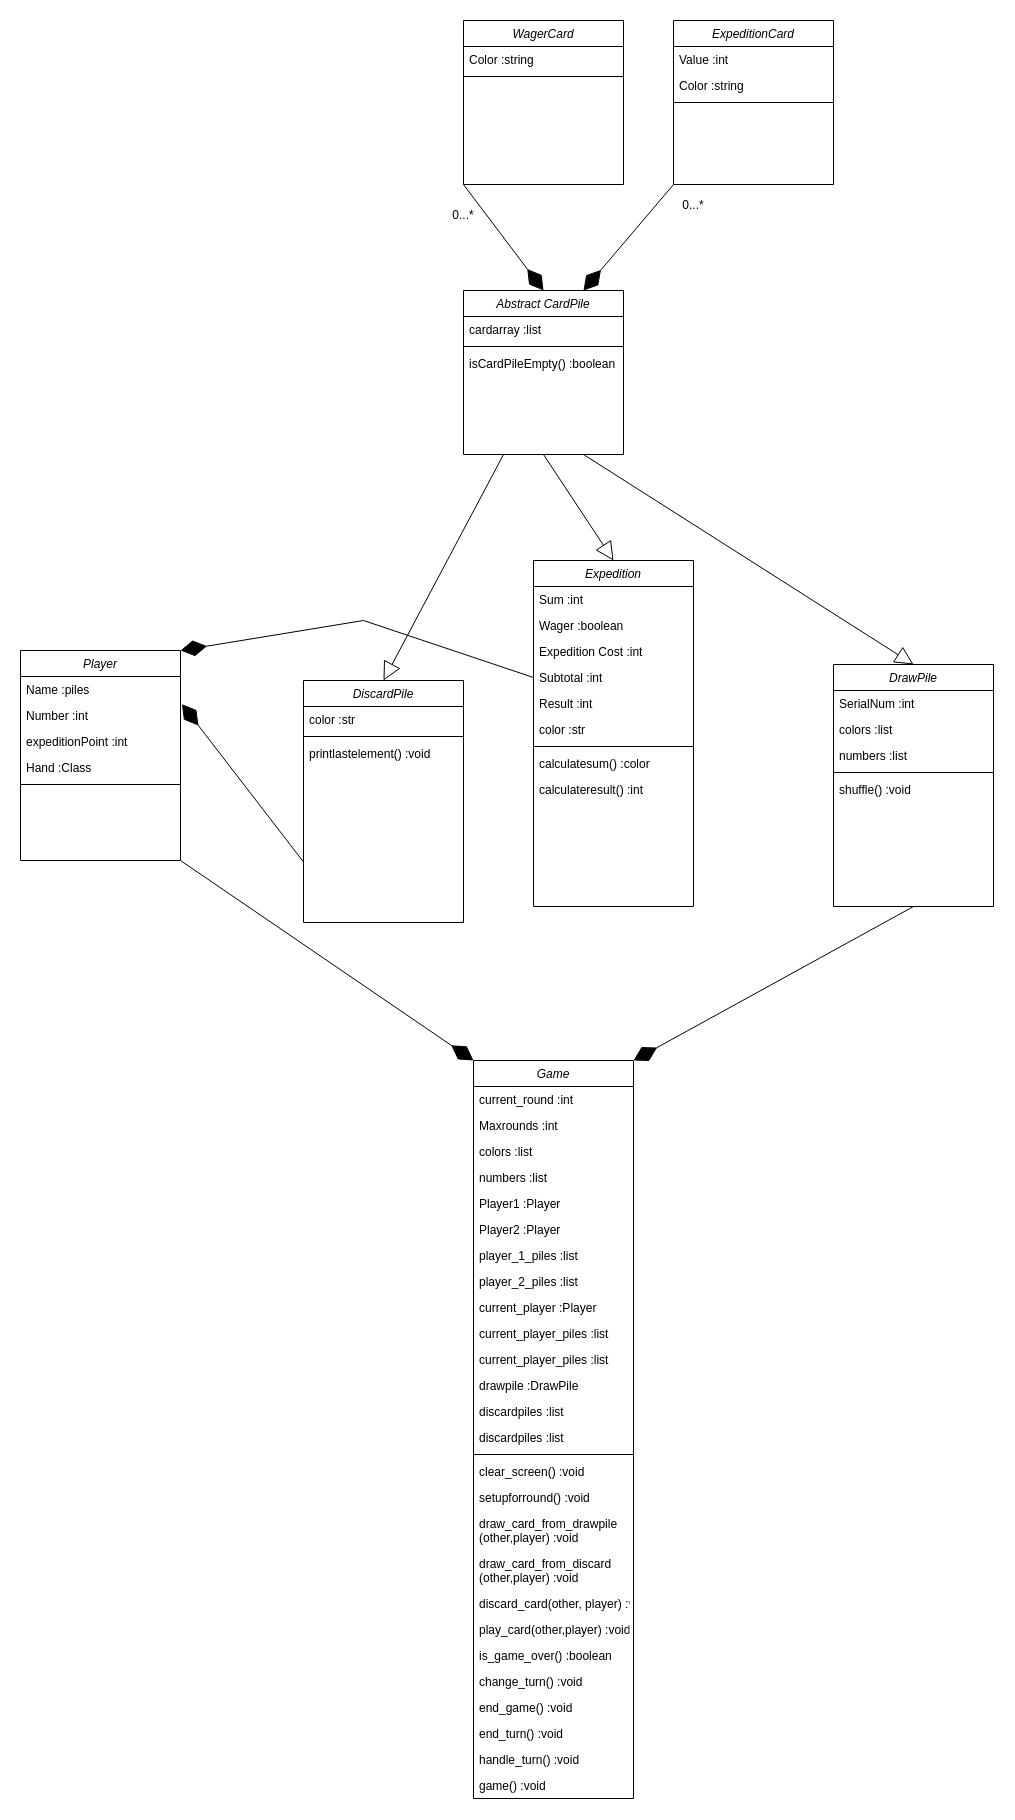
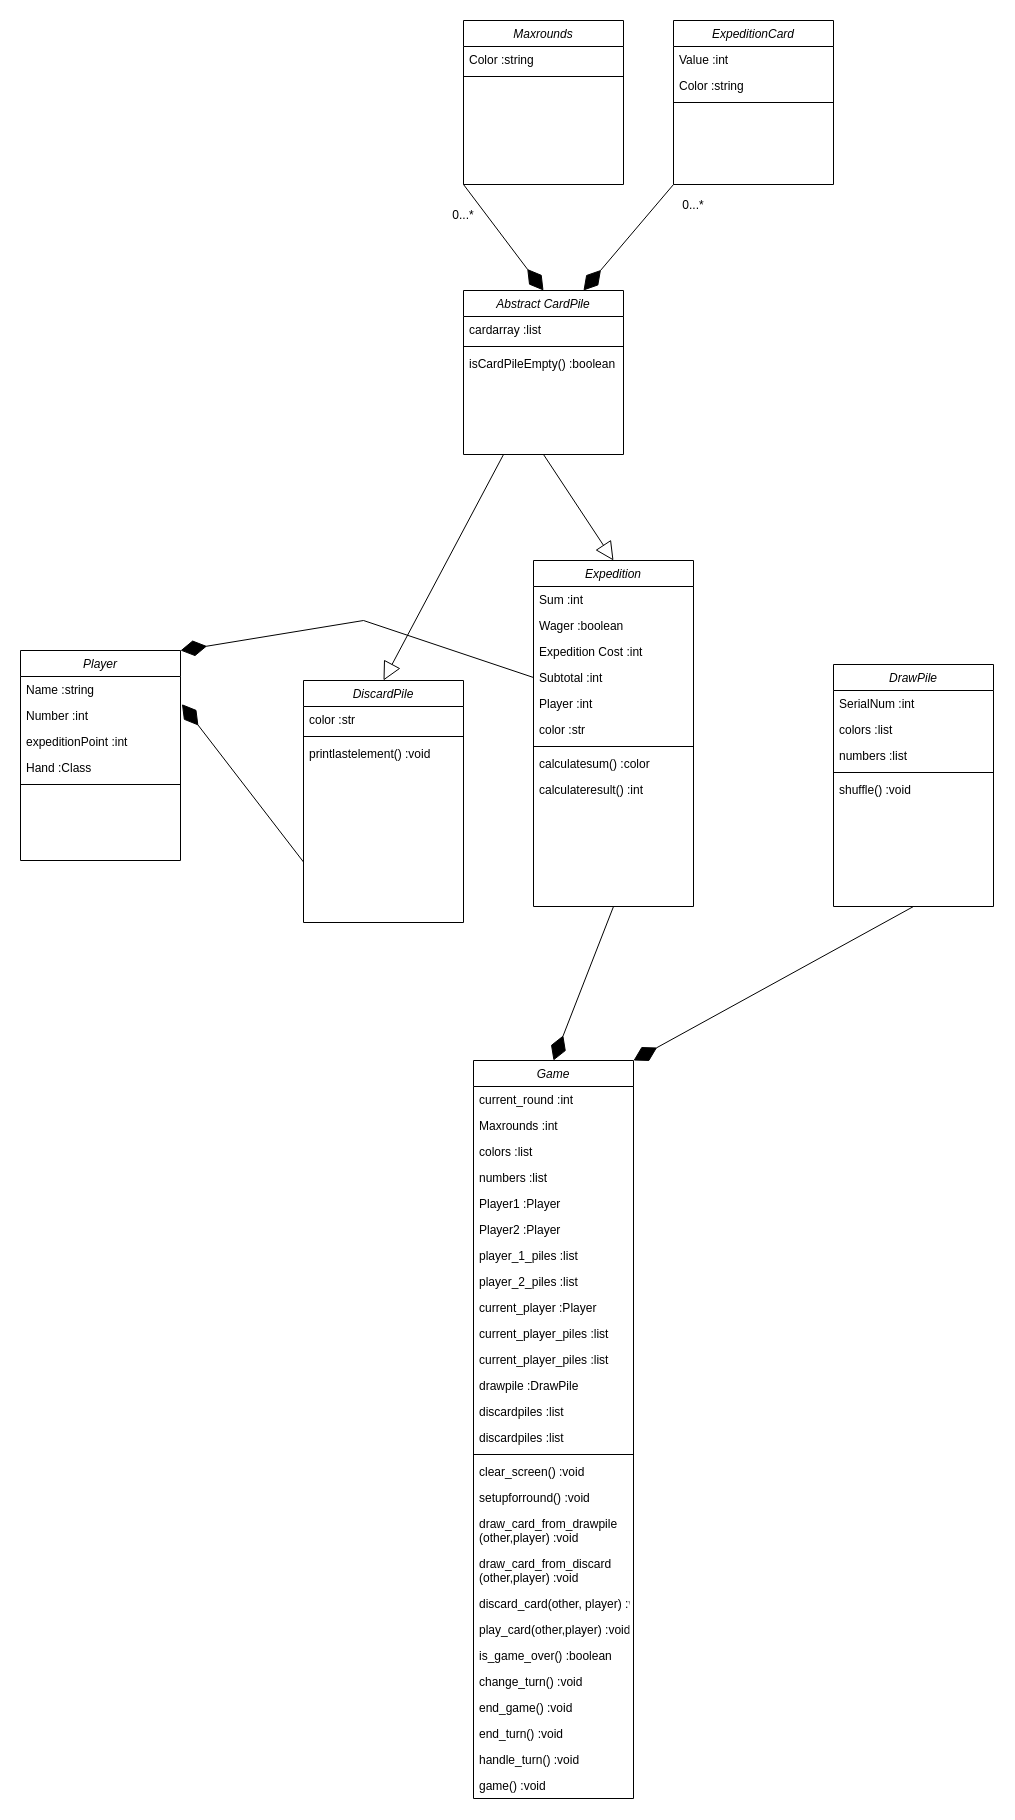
node "WagerCard": label "WagerCard" -> "Maxrounds"
edge "Abstract CardPile" -> "DrawPile": removed
node "Name :piles": label "Name :piles" -> "Name :string"
node "Result :int": label "Result :int" -> "Player :int"
edge "Player" -> "Game": removed
edge "Expedition" -> "Game": added
